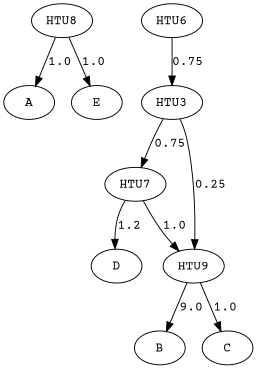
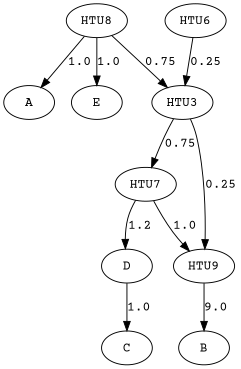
edge "HTU8" -> "HTU3": added, label "0.75"
edge "HTU6" -> "HTU3": label "0.75" -> "0.25"
edge "HTU9" -> "C": now "D" -> "C"
